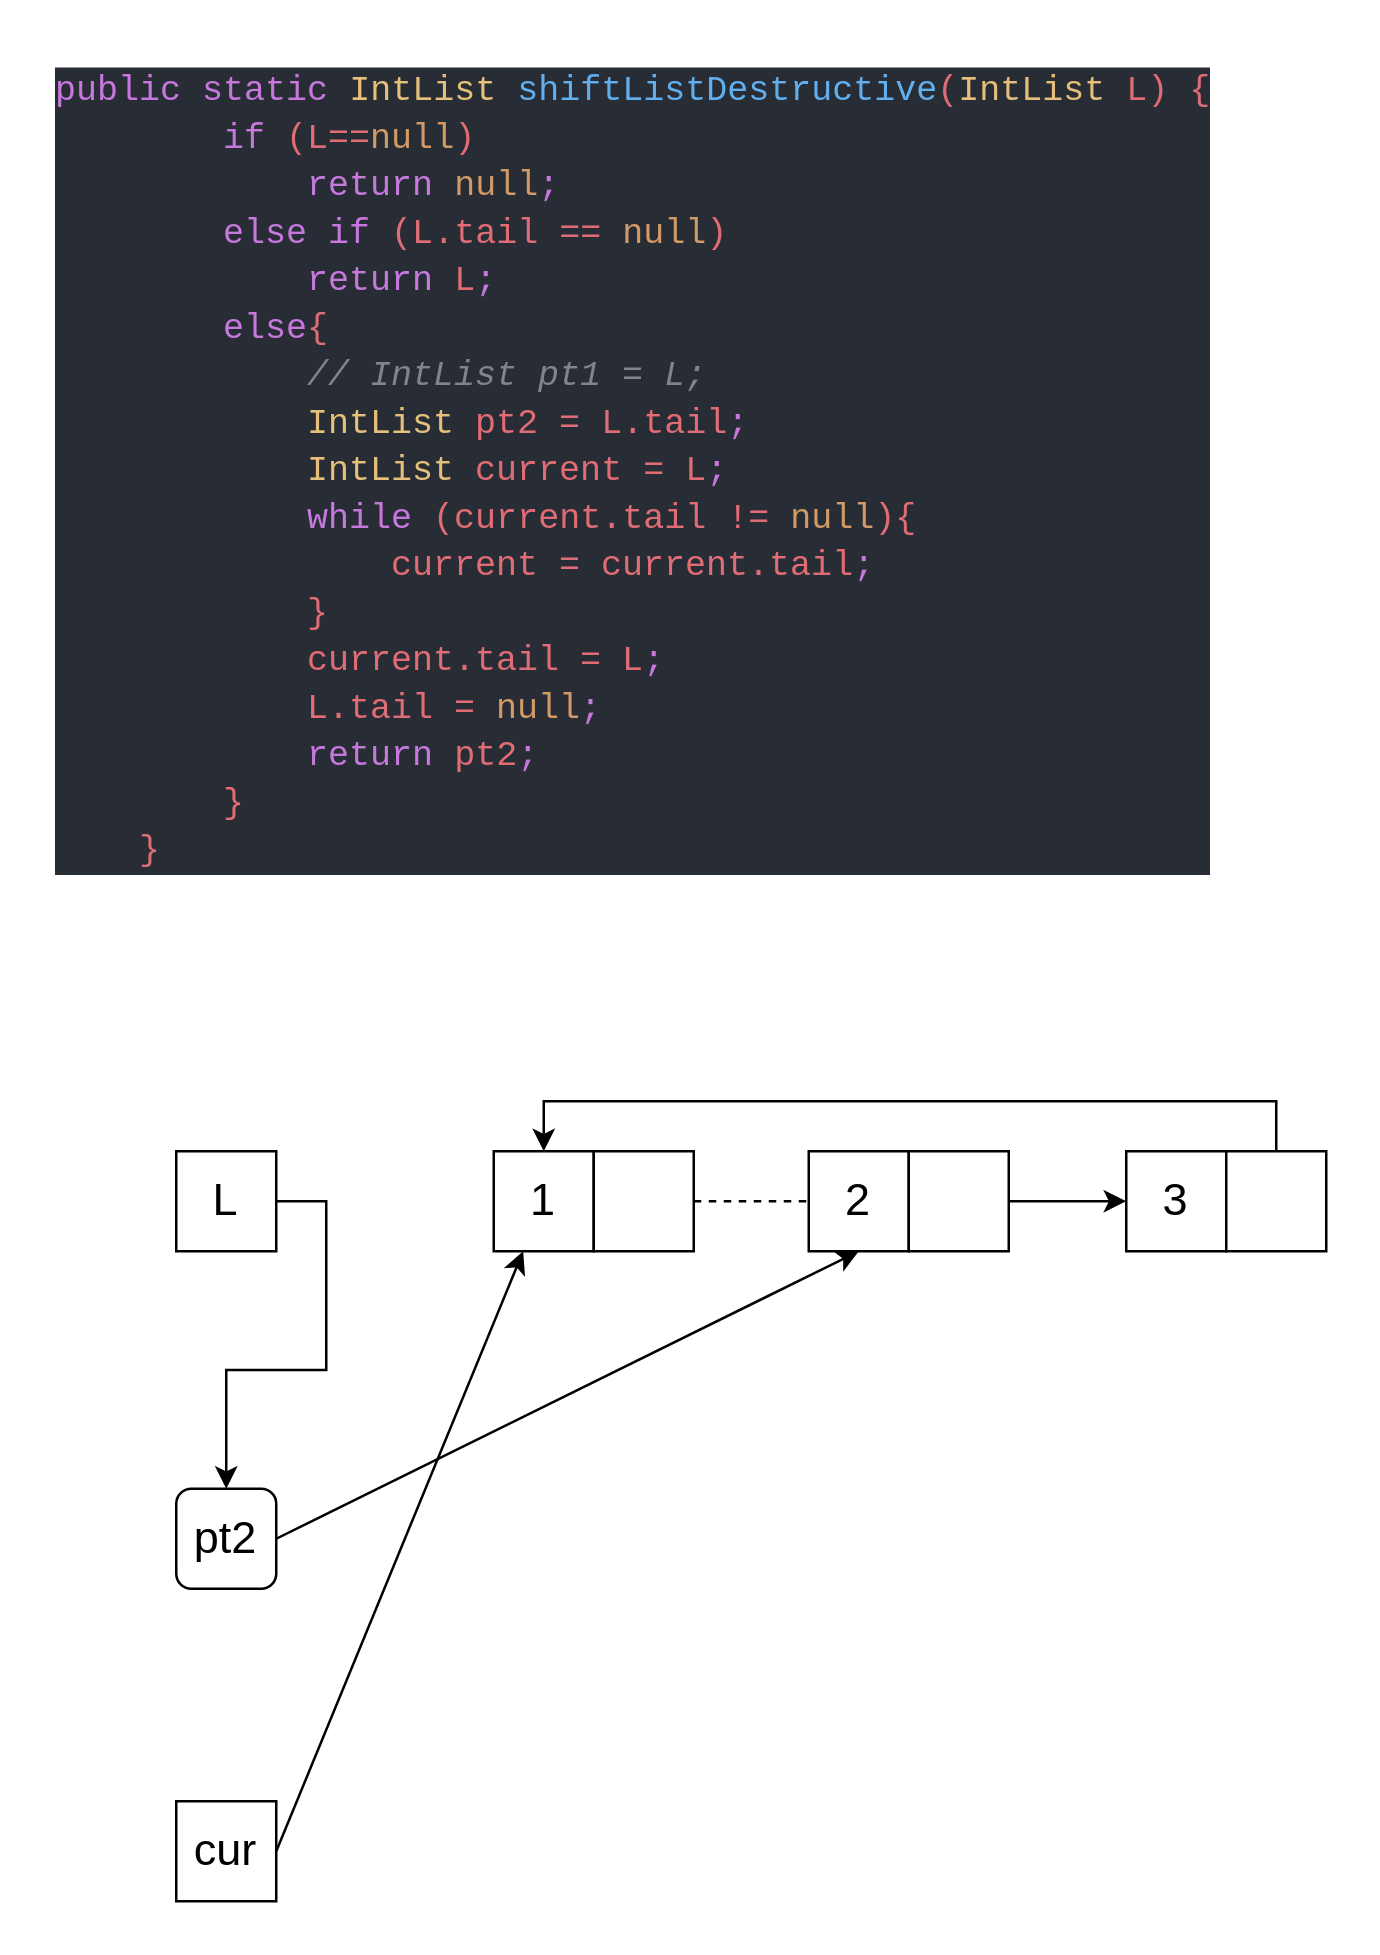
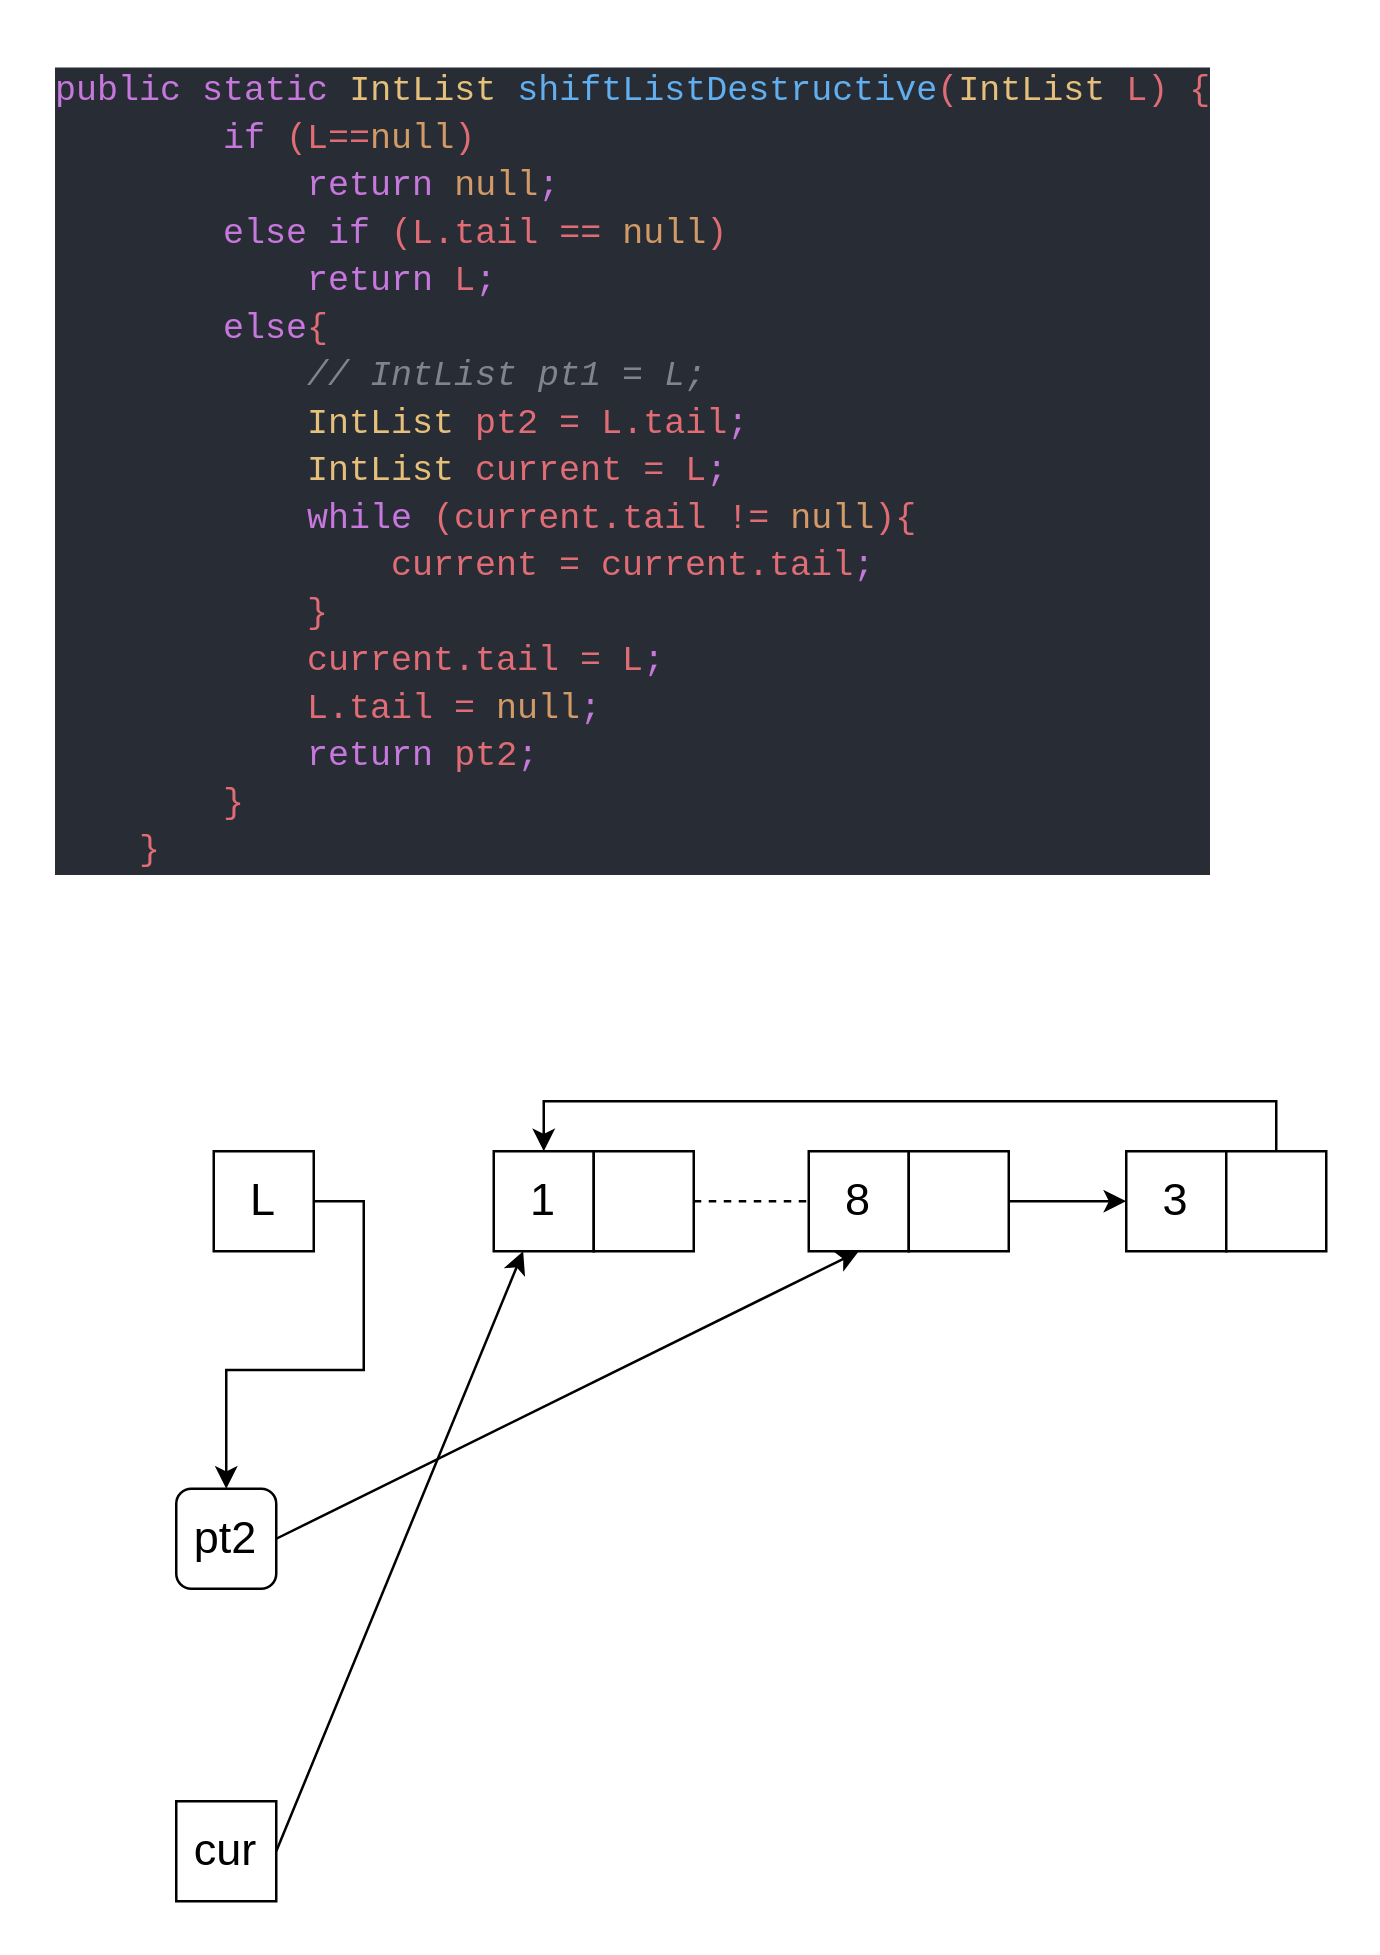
node "L": moved (226, 1201) -> (264, 1201)
node "2": label "2" -> "8"
